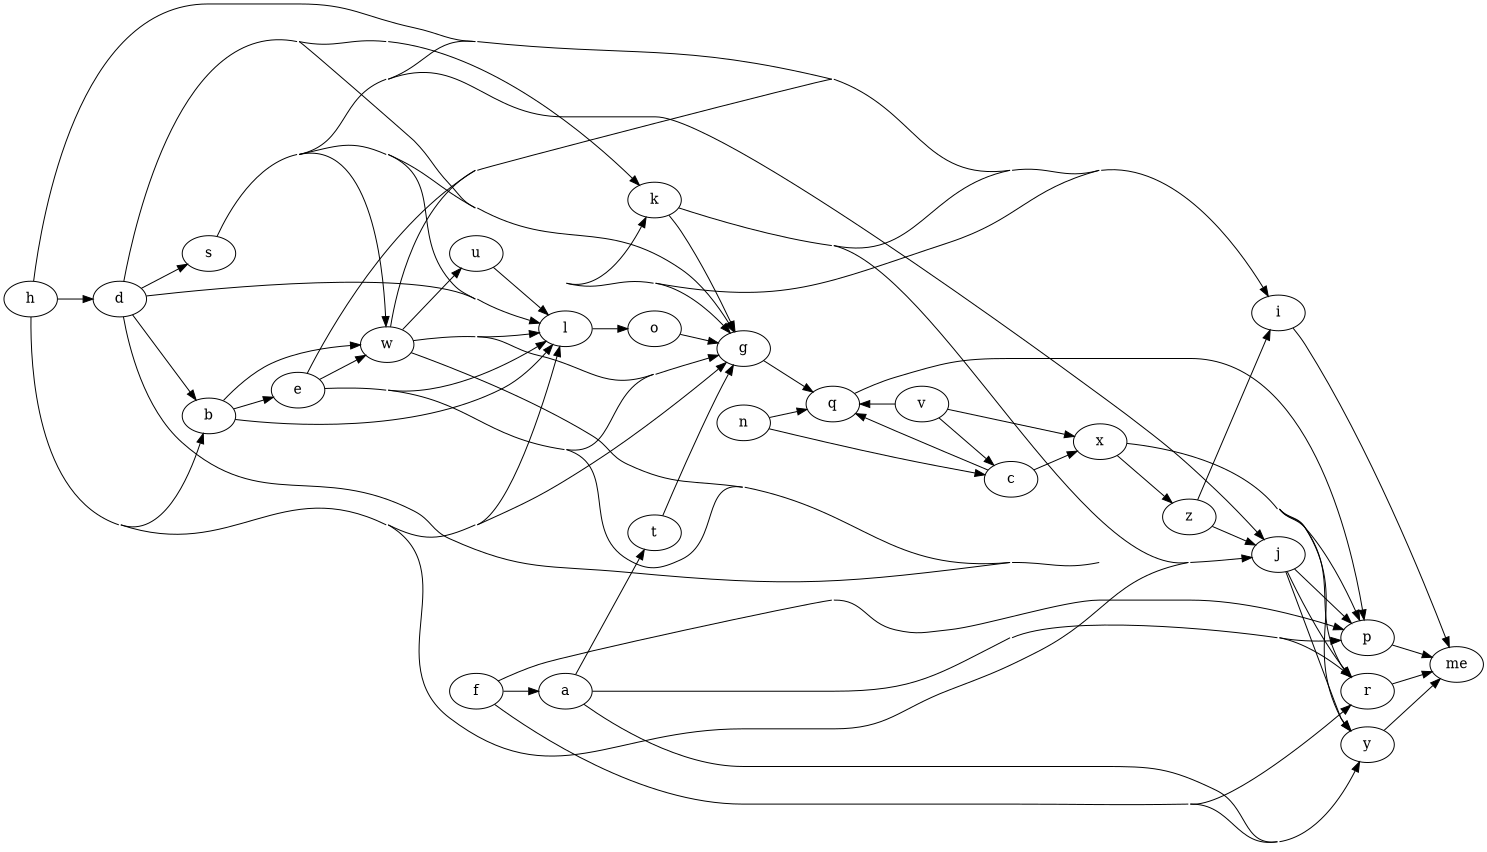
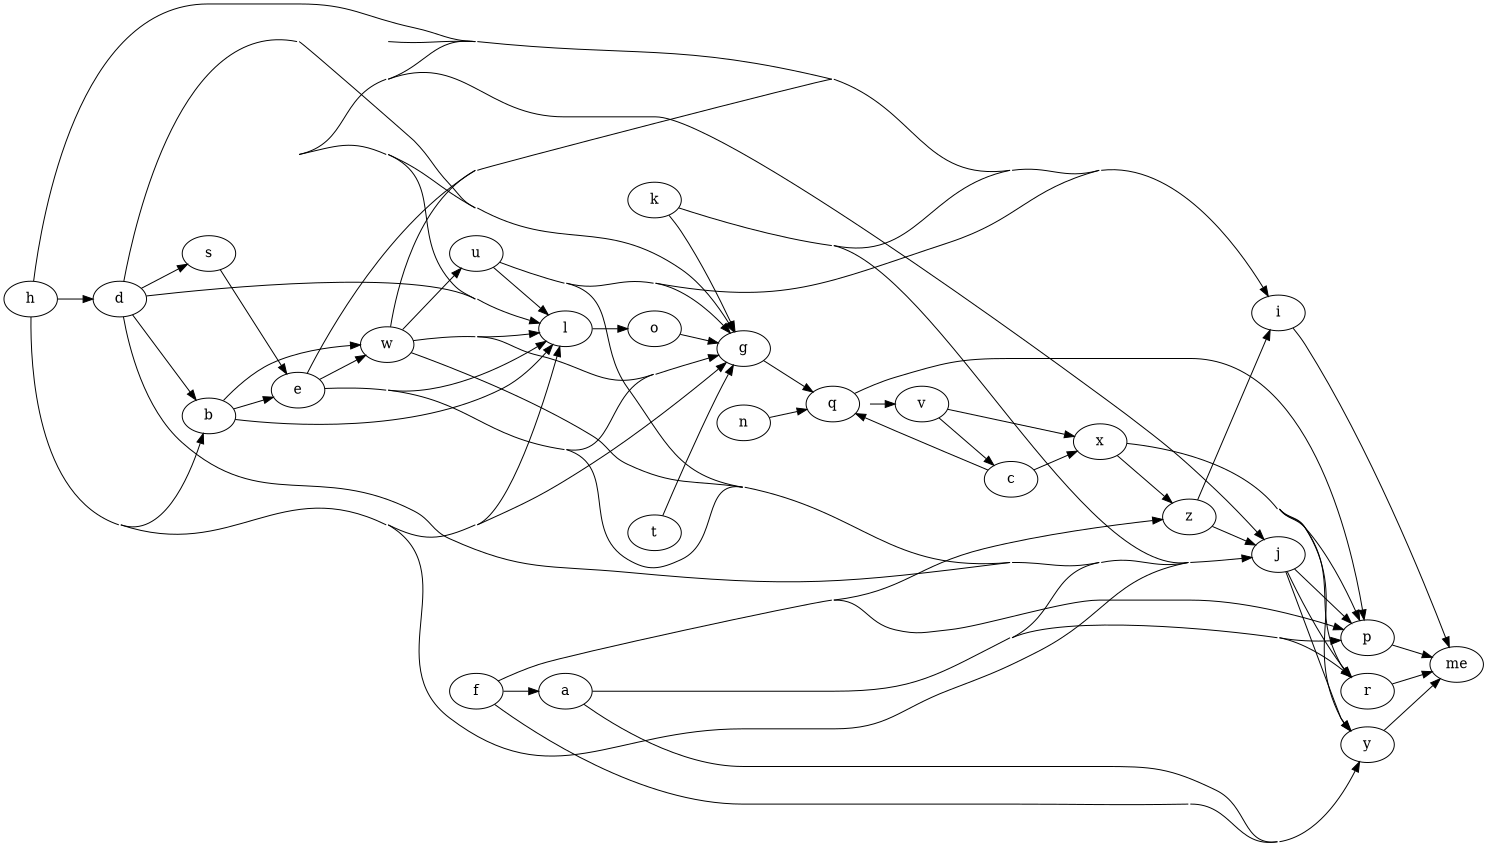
edge "d" -> "k": now "d" -> "i"
edge "s" -> "w": now "s" -> "e"
edge "u" -> "k": now "u" -> "j"
edge "v" -> "q": reversed
edge "n" -> "c": removed
edge "a" -> "t": now "a" -> "j"
edge "f" -> "r": now "f" -> "z"
